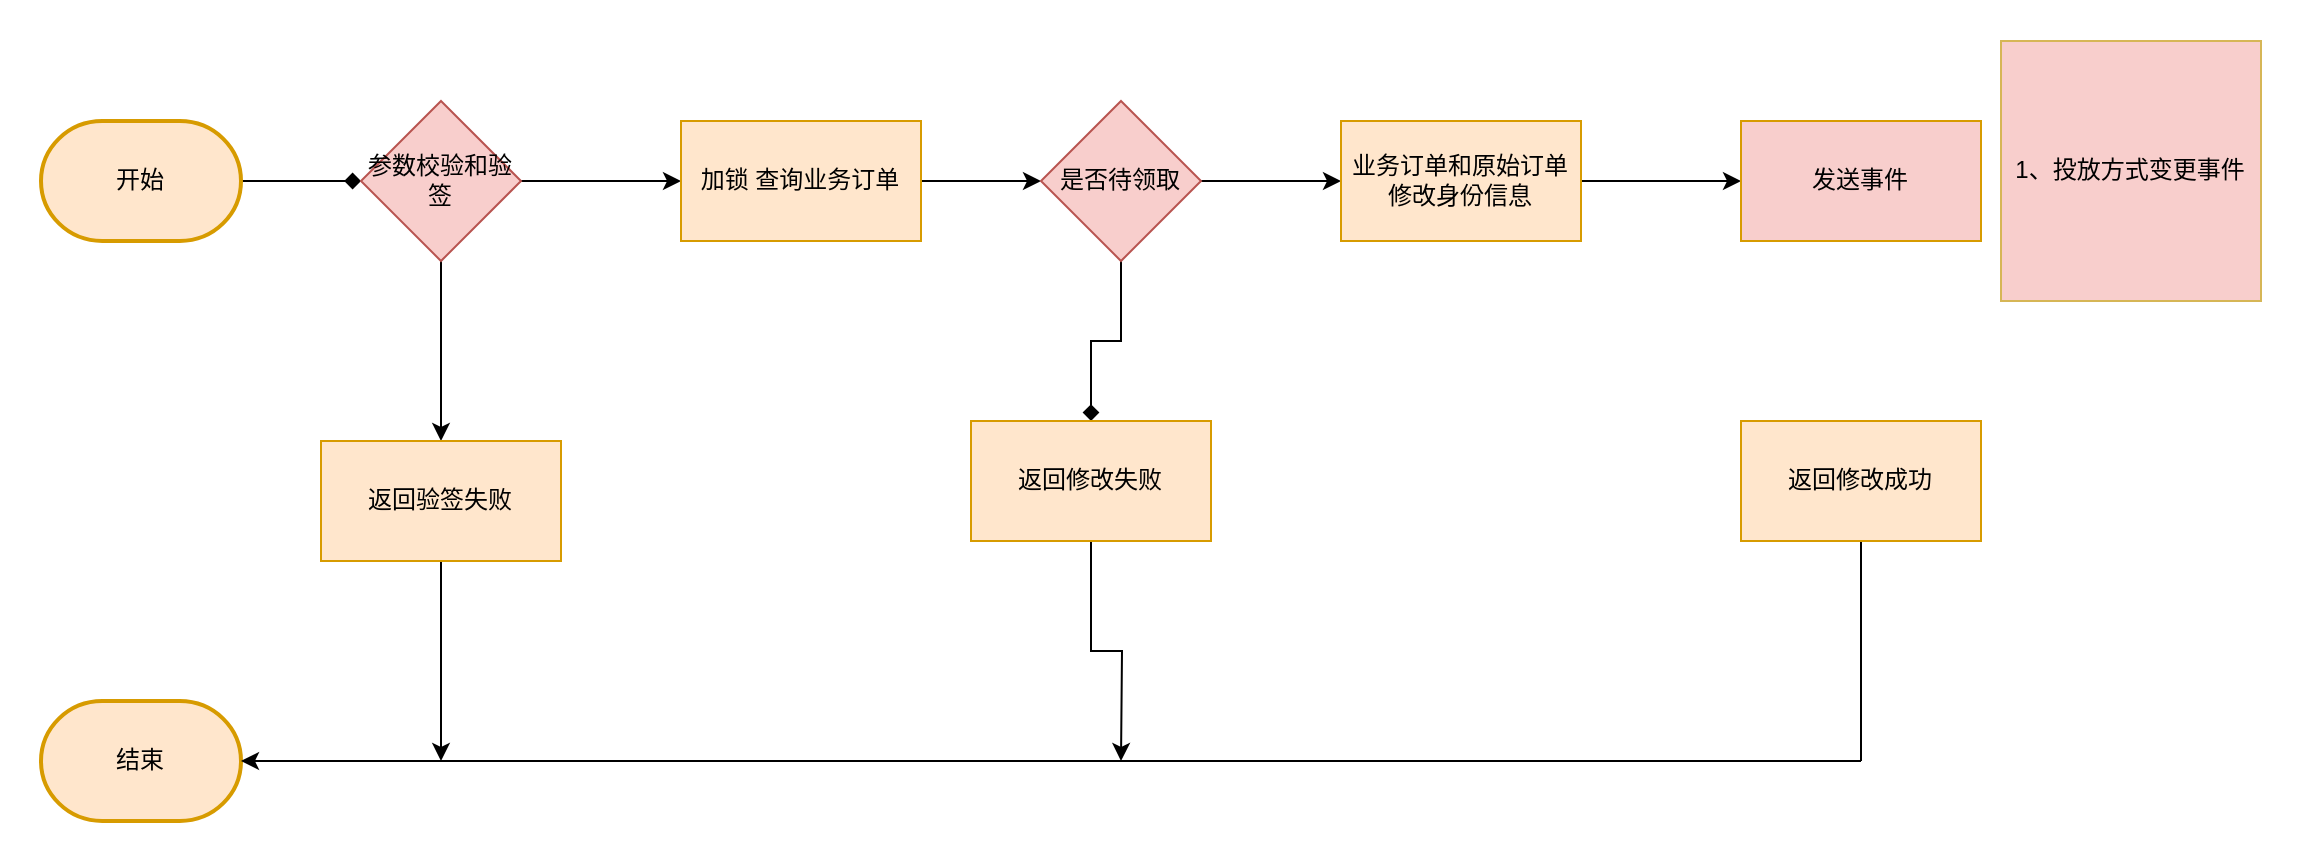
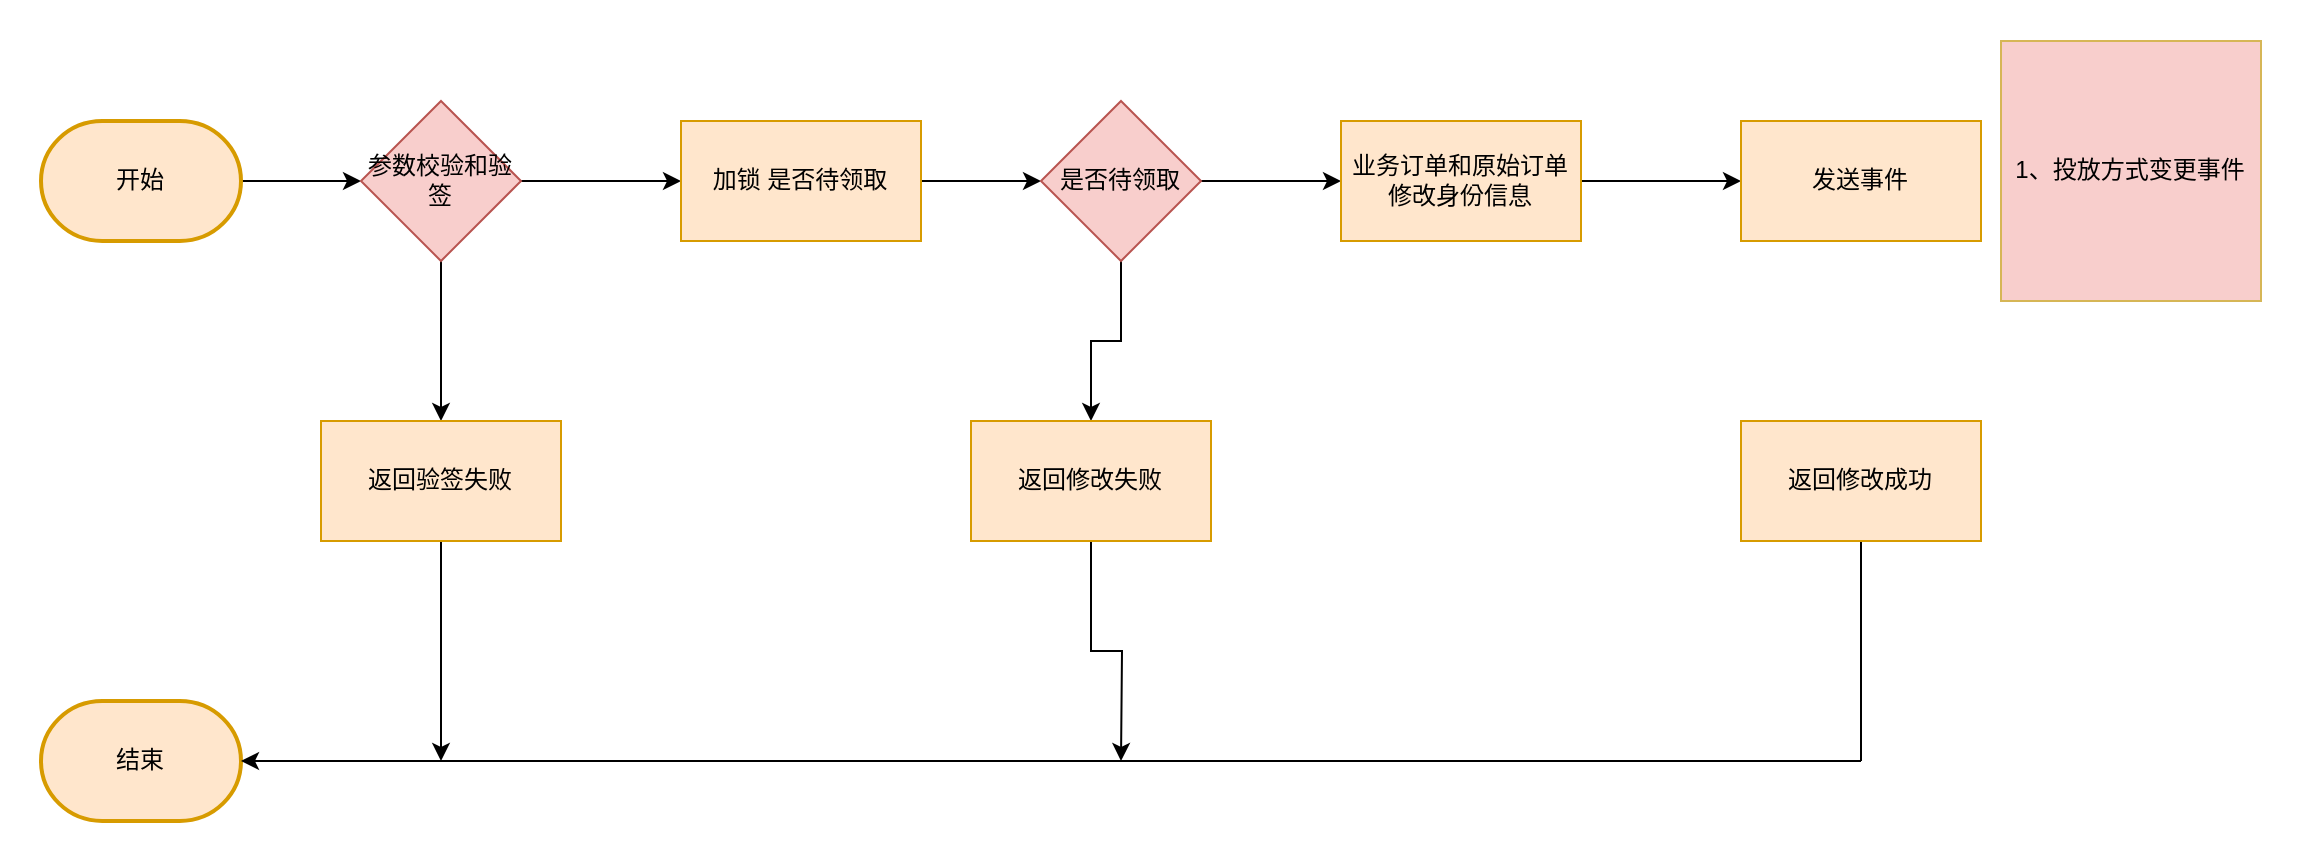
edge "开始" -> "参数校验和验签": arrowhead diamond -> classic
node "加锁 查询业务订单": label "加锁 查询业务订单" -> "加锁 是否待领取"
node "发送事件": fillcolor #f8cecc -> #ffe6cc
edge "是否待领取" -> "返回修改失败": arrowhead diamond -> classic
node "返回验签失败": moved (441, 501) -> (441, 481)
